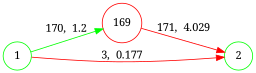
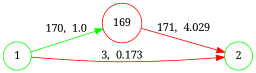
edge "1" -> "169": label "170,  1.2" -> "170,  1.0"
edge "1" -> "2": label "3,  0.177" -> "3,  0.173"
